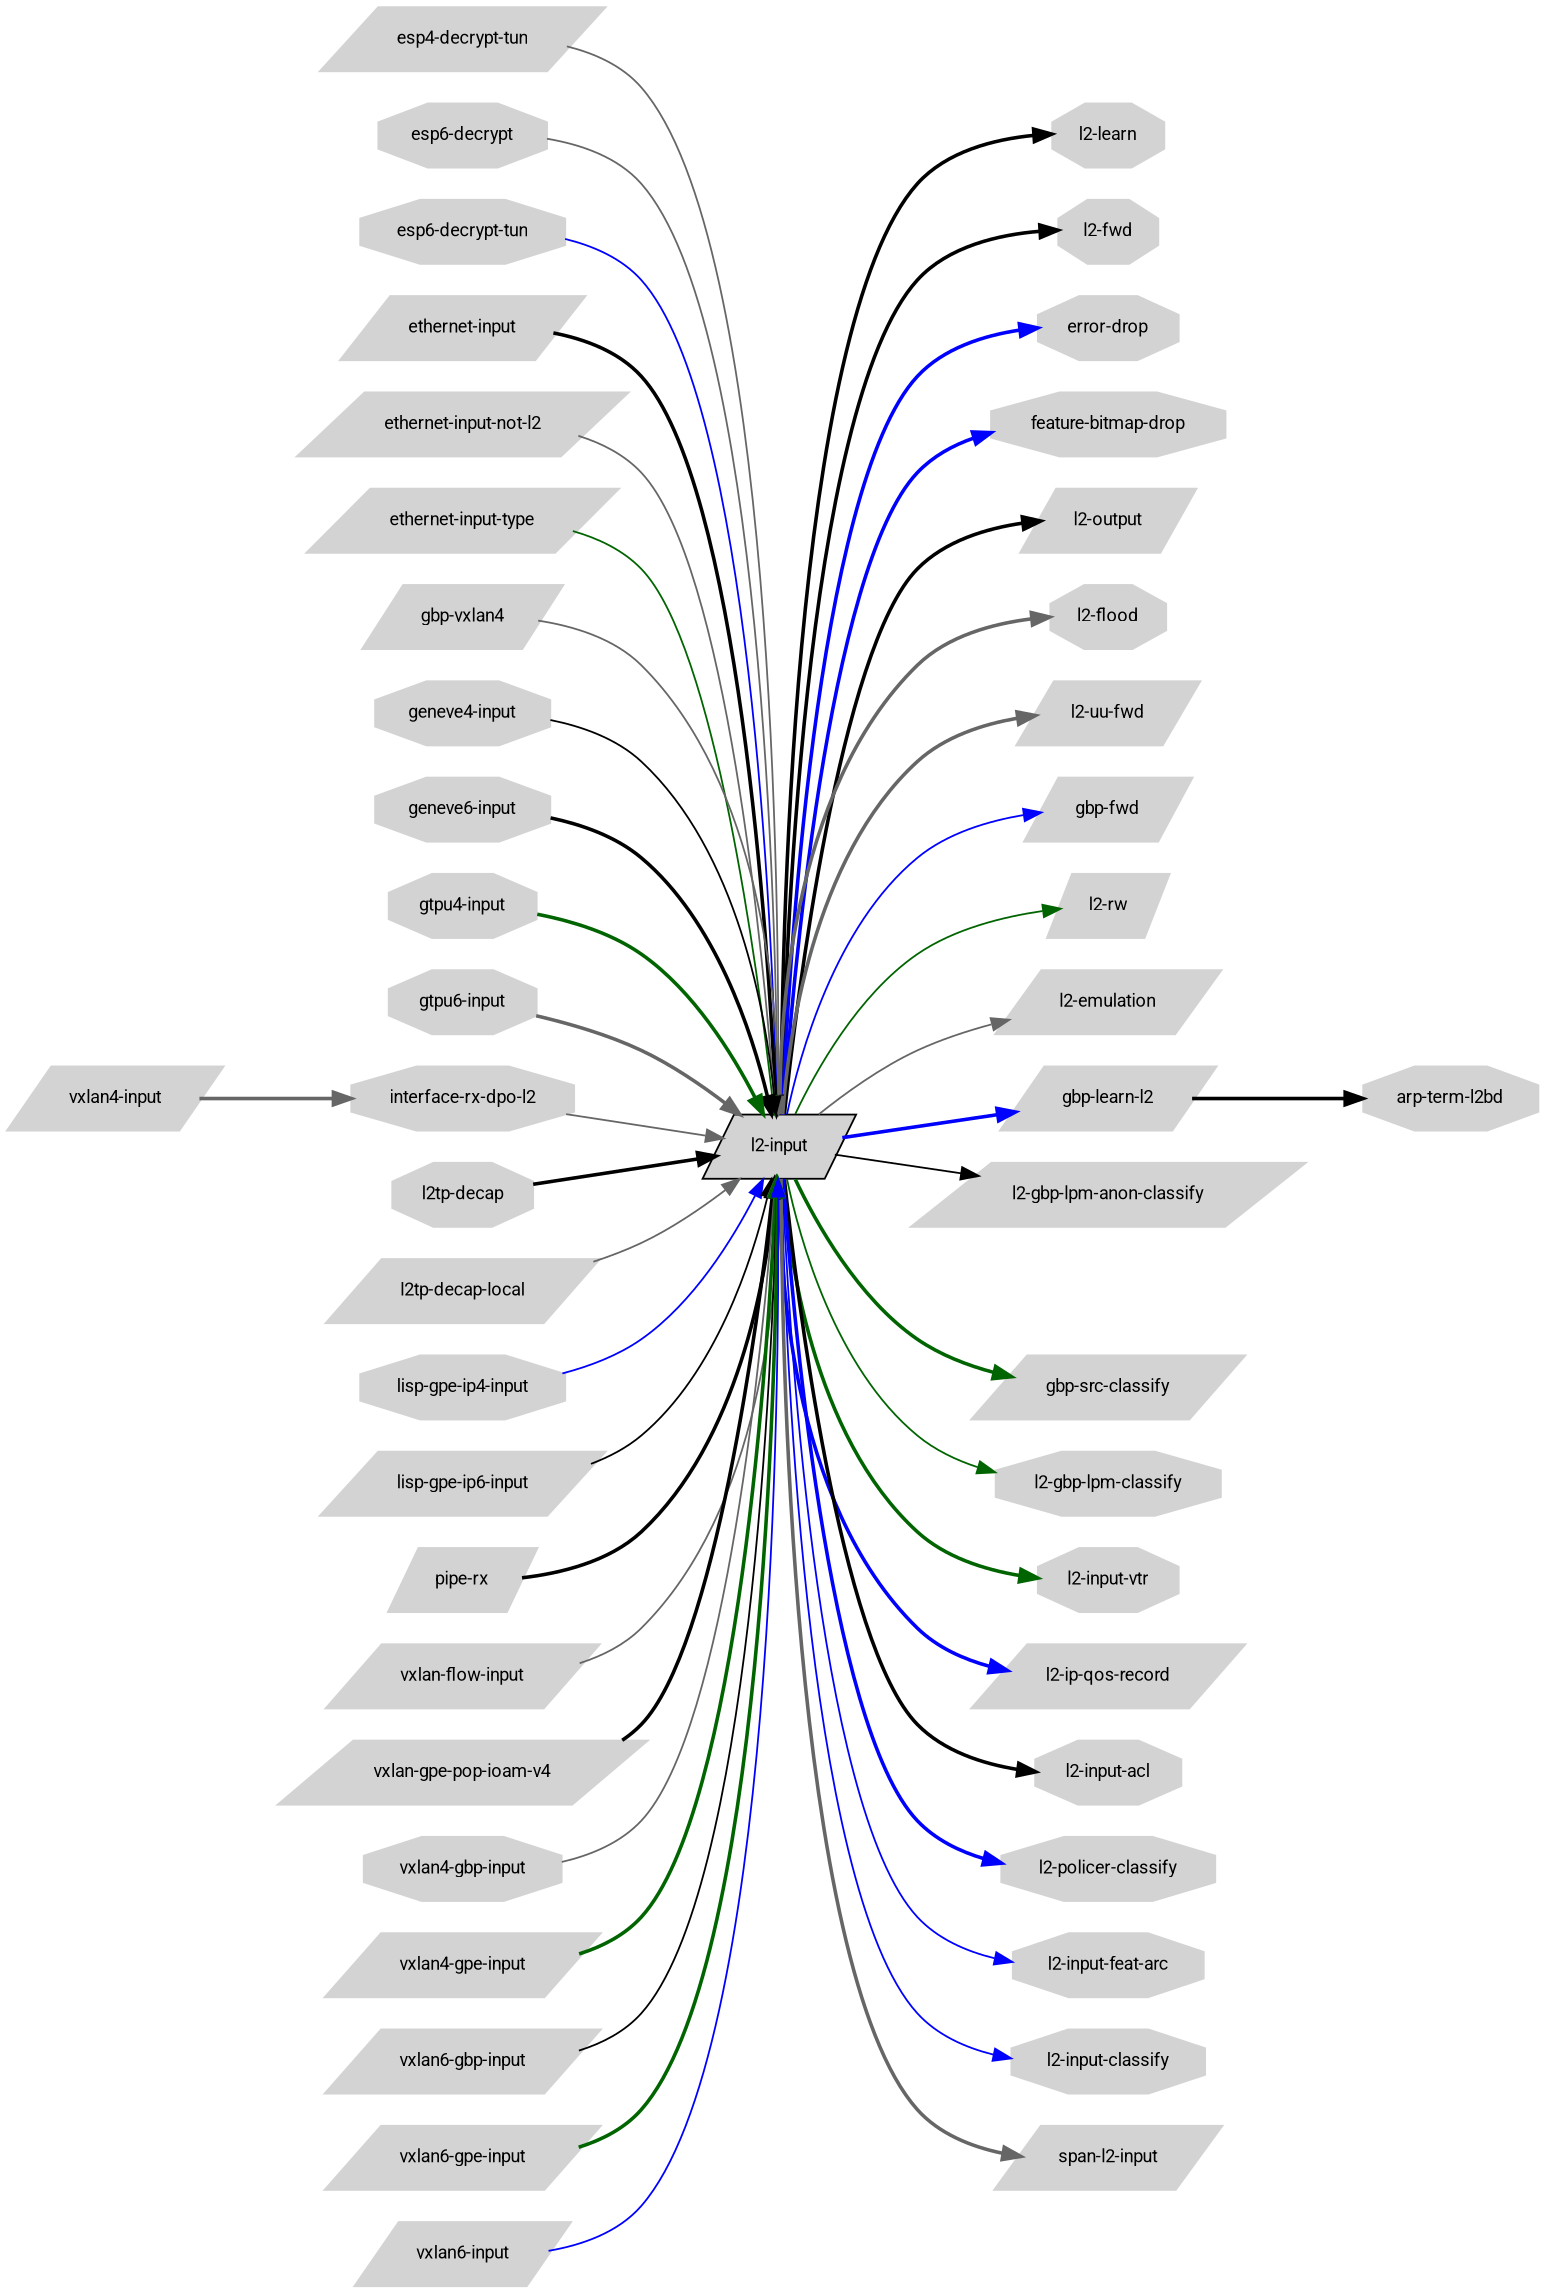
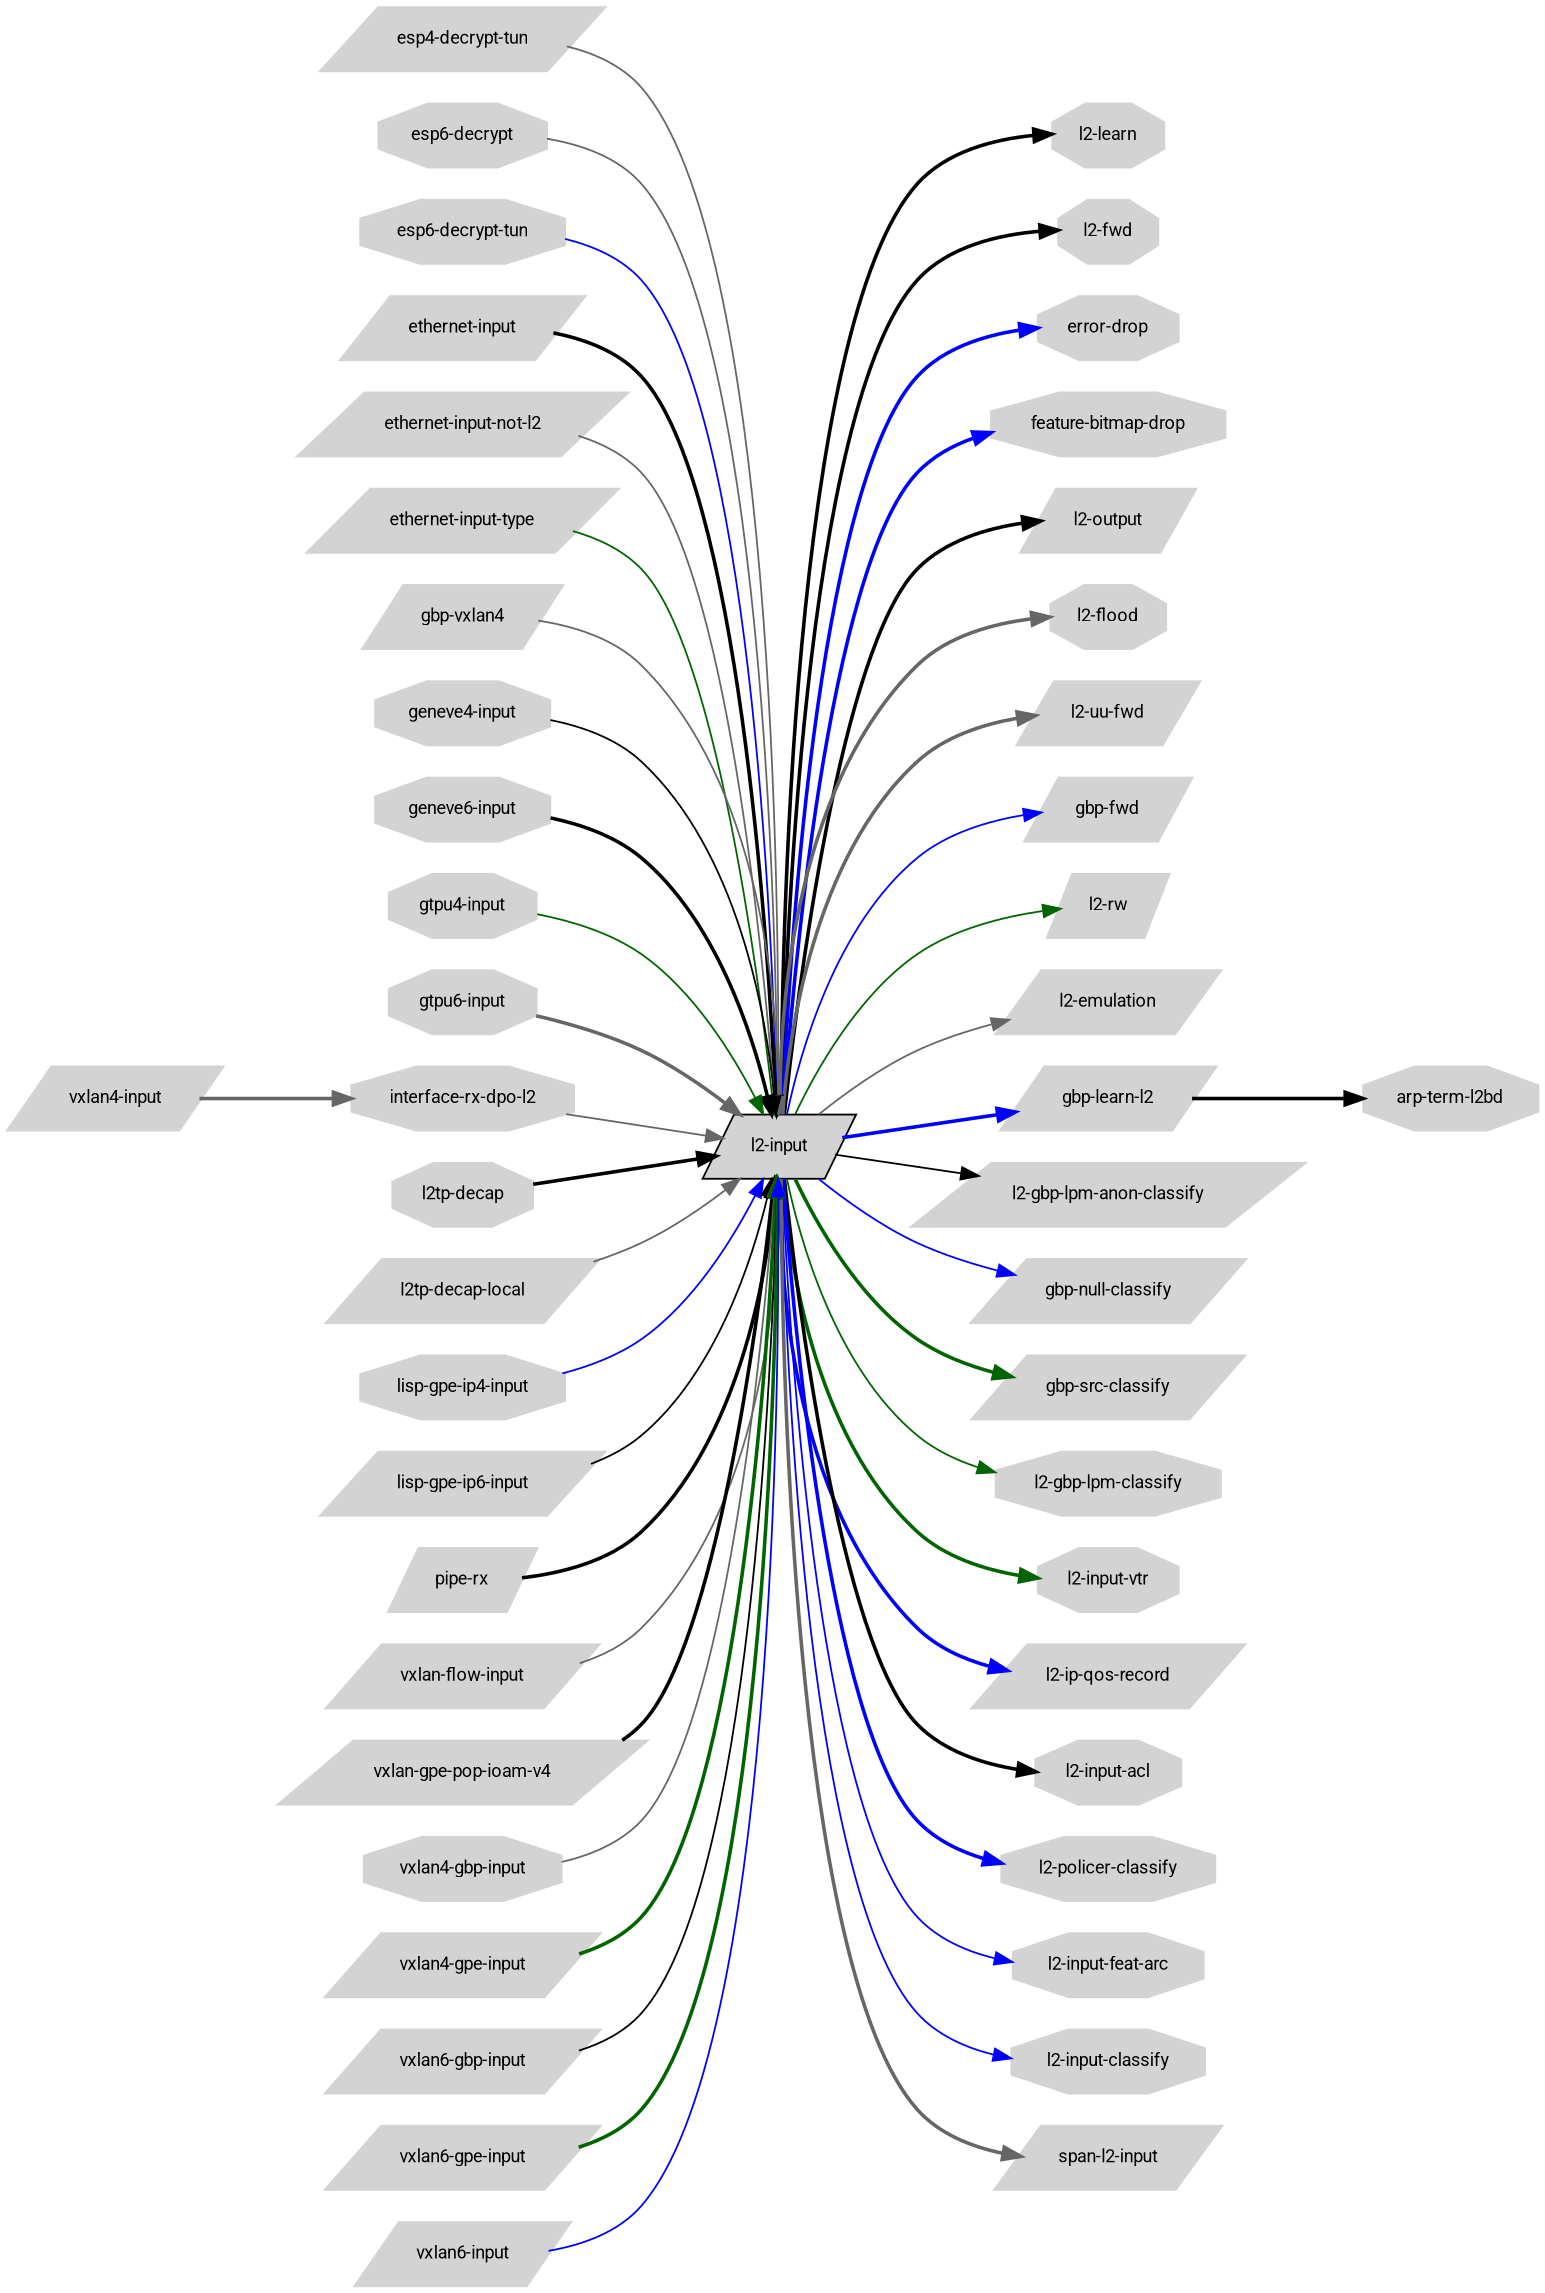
edge "gtpu4-input" -> "l2-input": style bold -> solid
node "gbp-null-classify": added
